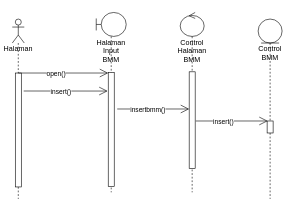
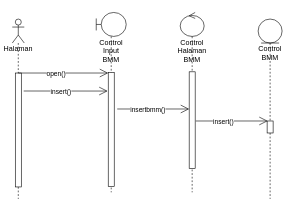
node "Halaman Input BMM": label "Halaman Input BMM" -> "Control Input BMM"
